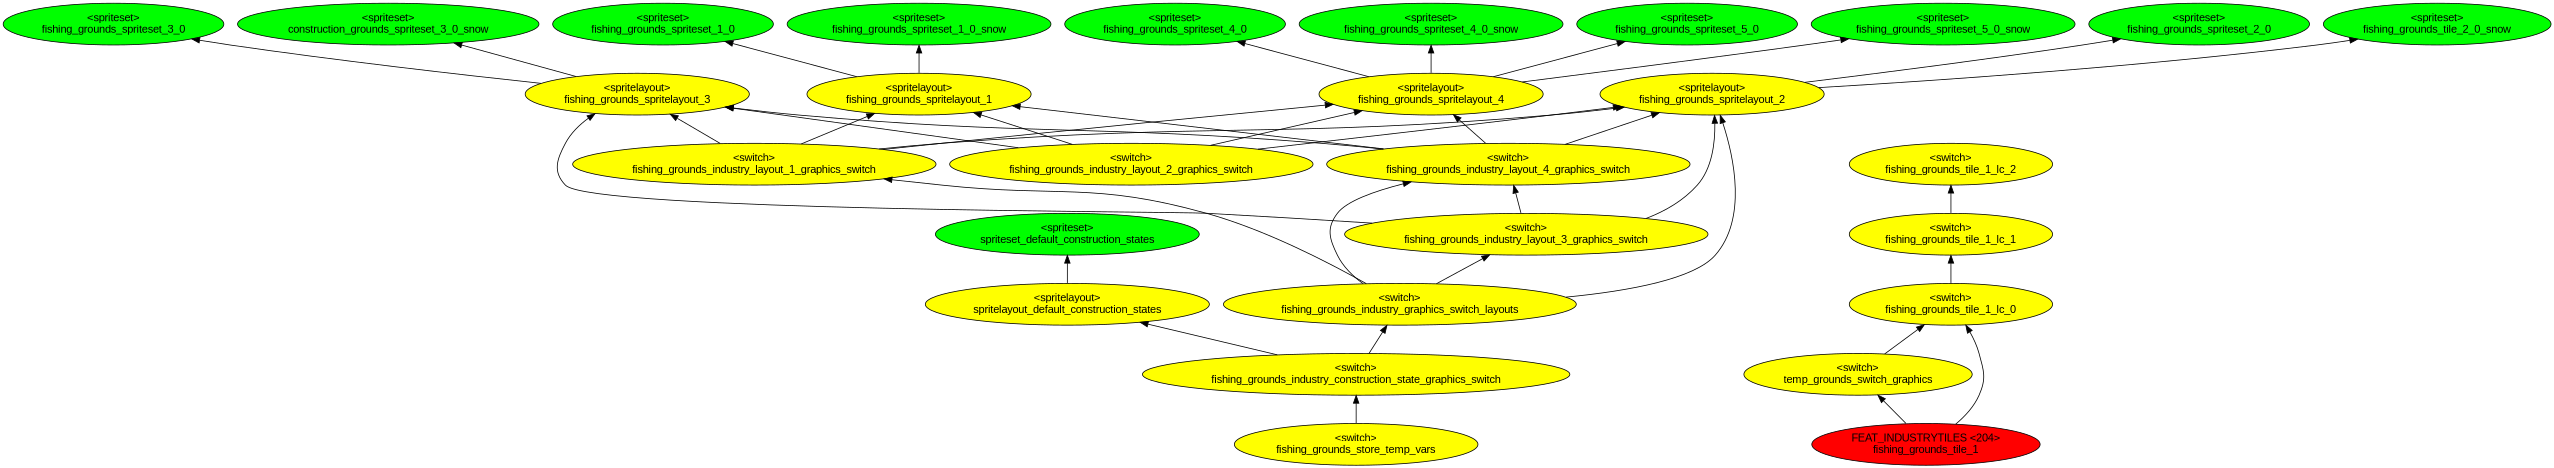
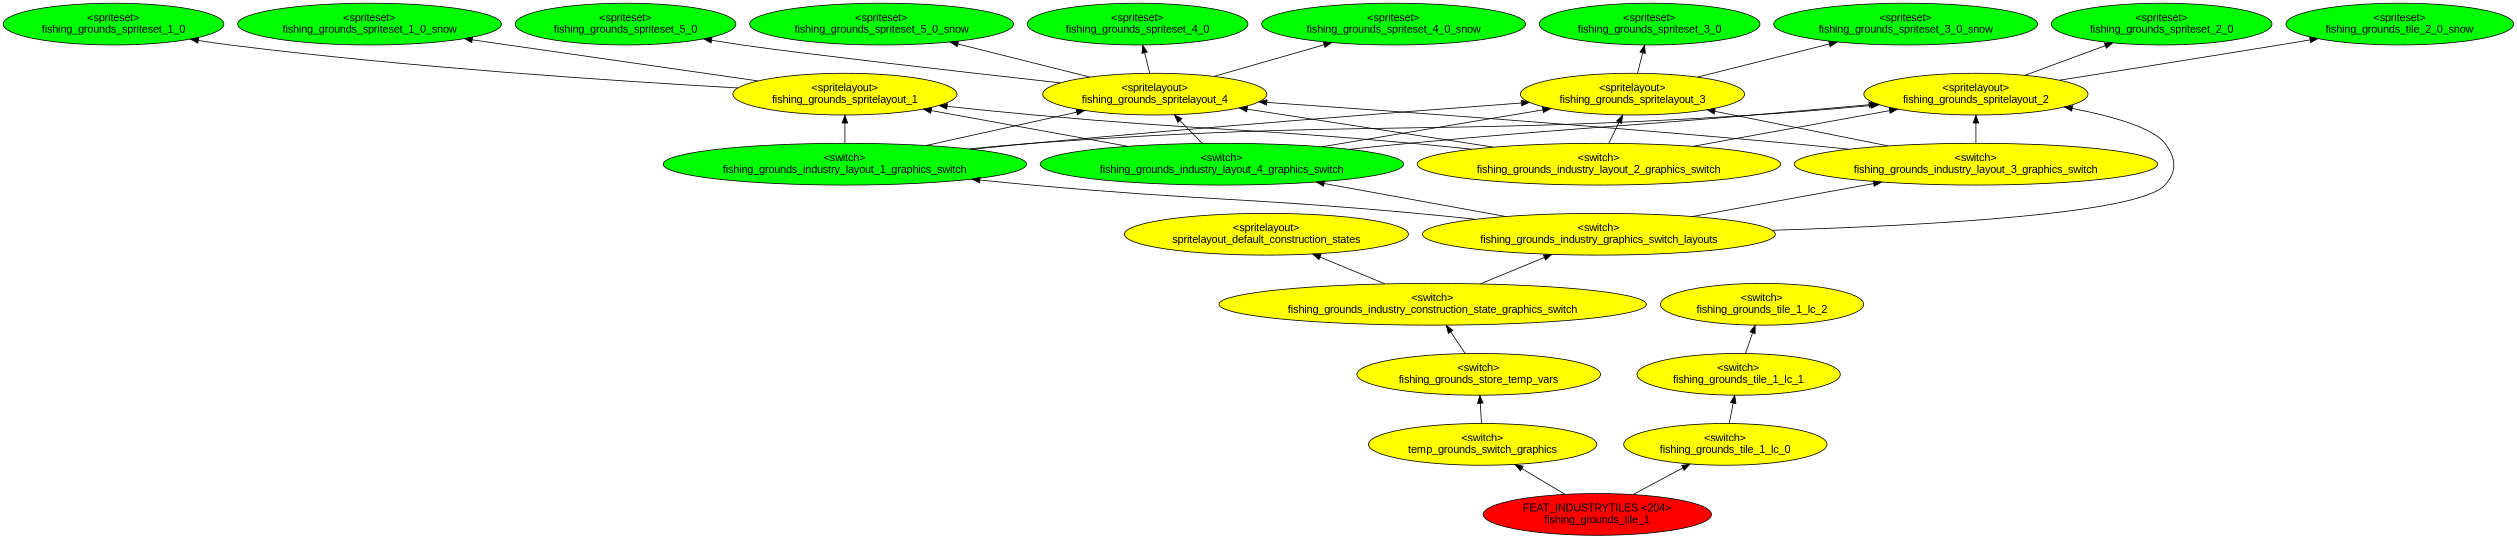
node "<spriteset> construction_grounds_spriteset_3_0_snow": label "<spriteset> construction_grounds_spriteset_3_0_snow" -> "<spriteset> fishing_grounds_spriteset_3_0_snow"
node "<switch> fishing_grounds_industry_layout_1_graphics_switch": fillcolor yellow -> green
node "<switch> fishing_grounds_industry_layout_4_graphics_switch": fillcolor yellow -> green
edge "<switch> fishing_grounds_industry_layout_3_graphics_switch" -> "<switch> fishing_grounds_industry_layout_4_graphics_switch": now "<switch> fishing_grounds_industry_layout_3_graphics_switch" -> "<spritelayout> fishing_grounds_spritelayout_4"
node "<spriteset> spriteset_default_construction_states": removed
edge "<switch> temp_grounds_switch_graphics" -> "<switch> fishing_grounds_tile_1_lc_0": now "<switch> temp_grounds_switch_graphics" -> "<switch> fishing_grounds_store_temp_vars"
